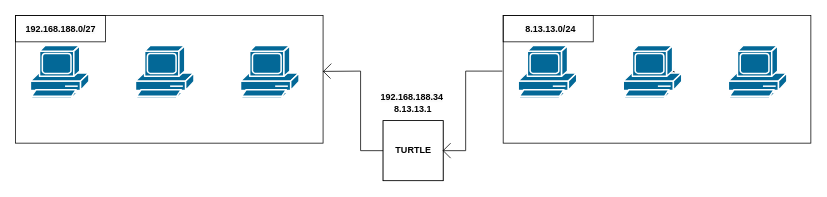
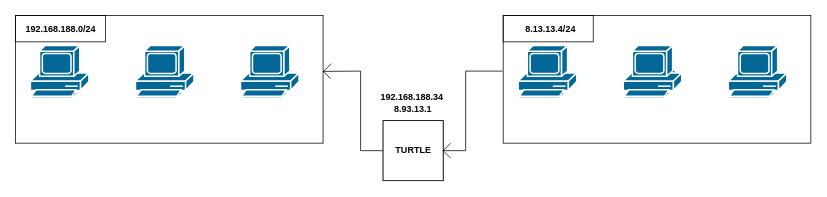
node "192.168.188.0/27": label "192.168.188.0/27" -> "192.168.188.0/24"
node "8.13.13.0/24": label "8.13.13.0/24" -> "8.13.13.4/24"
node "8.13.13.1": label "8.13.13.1" -> "8.93.13.1"
